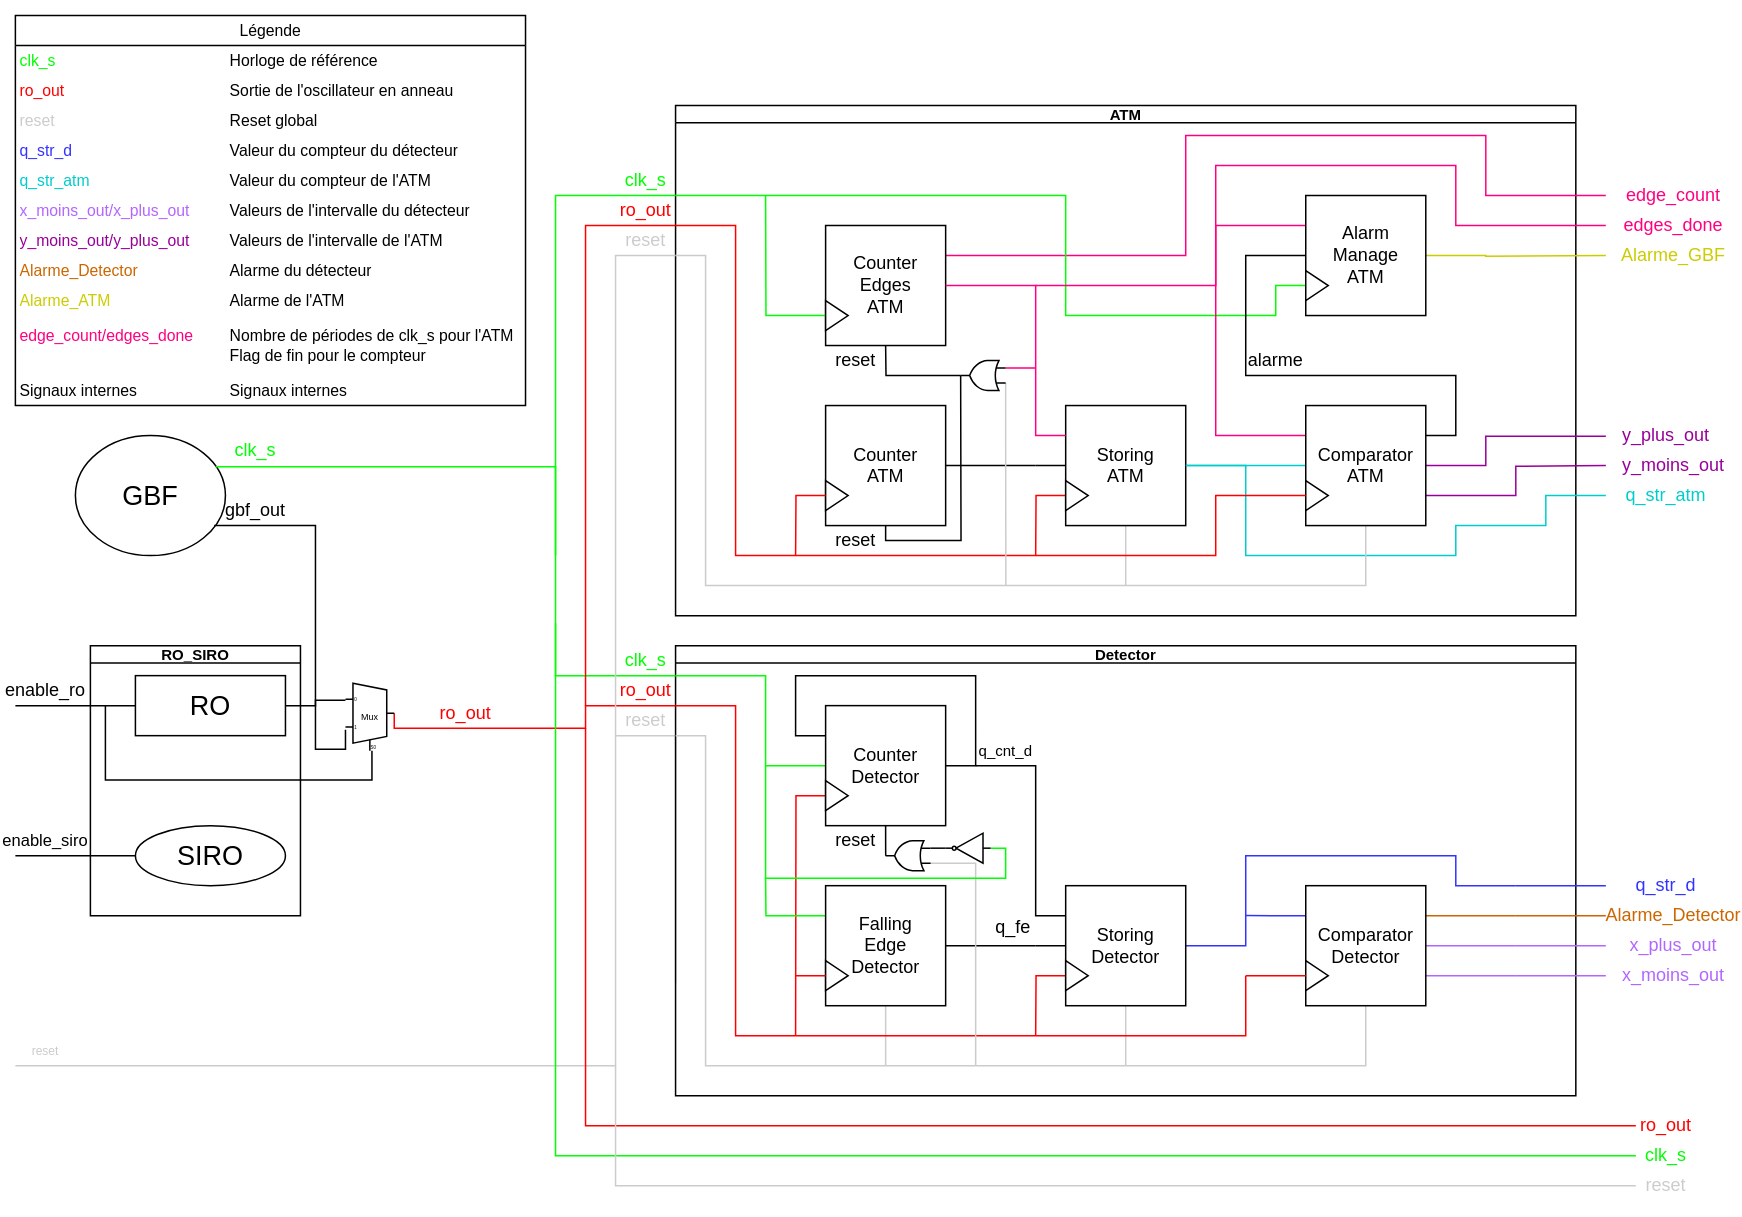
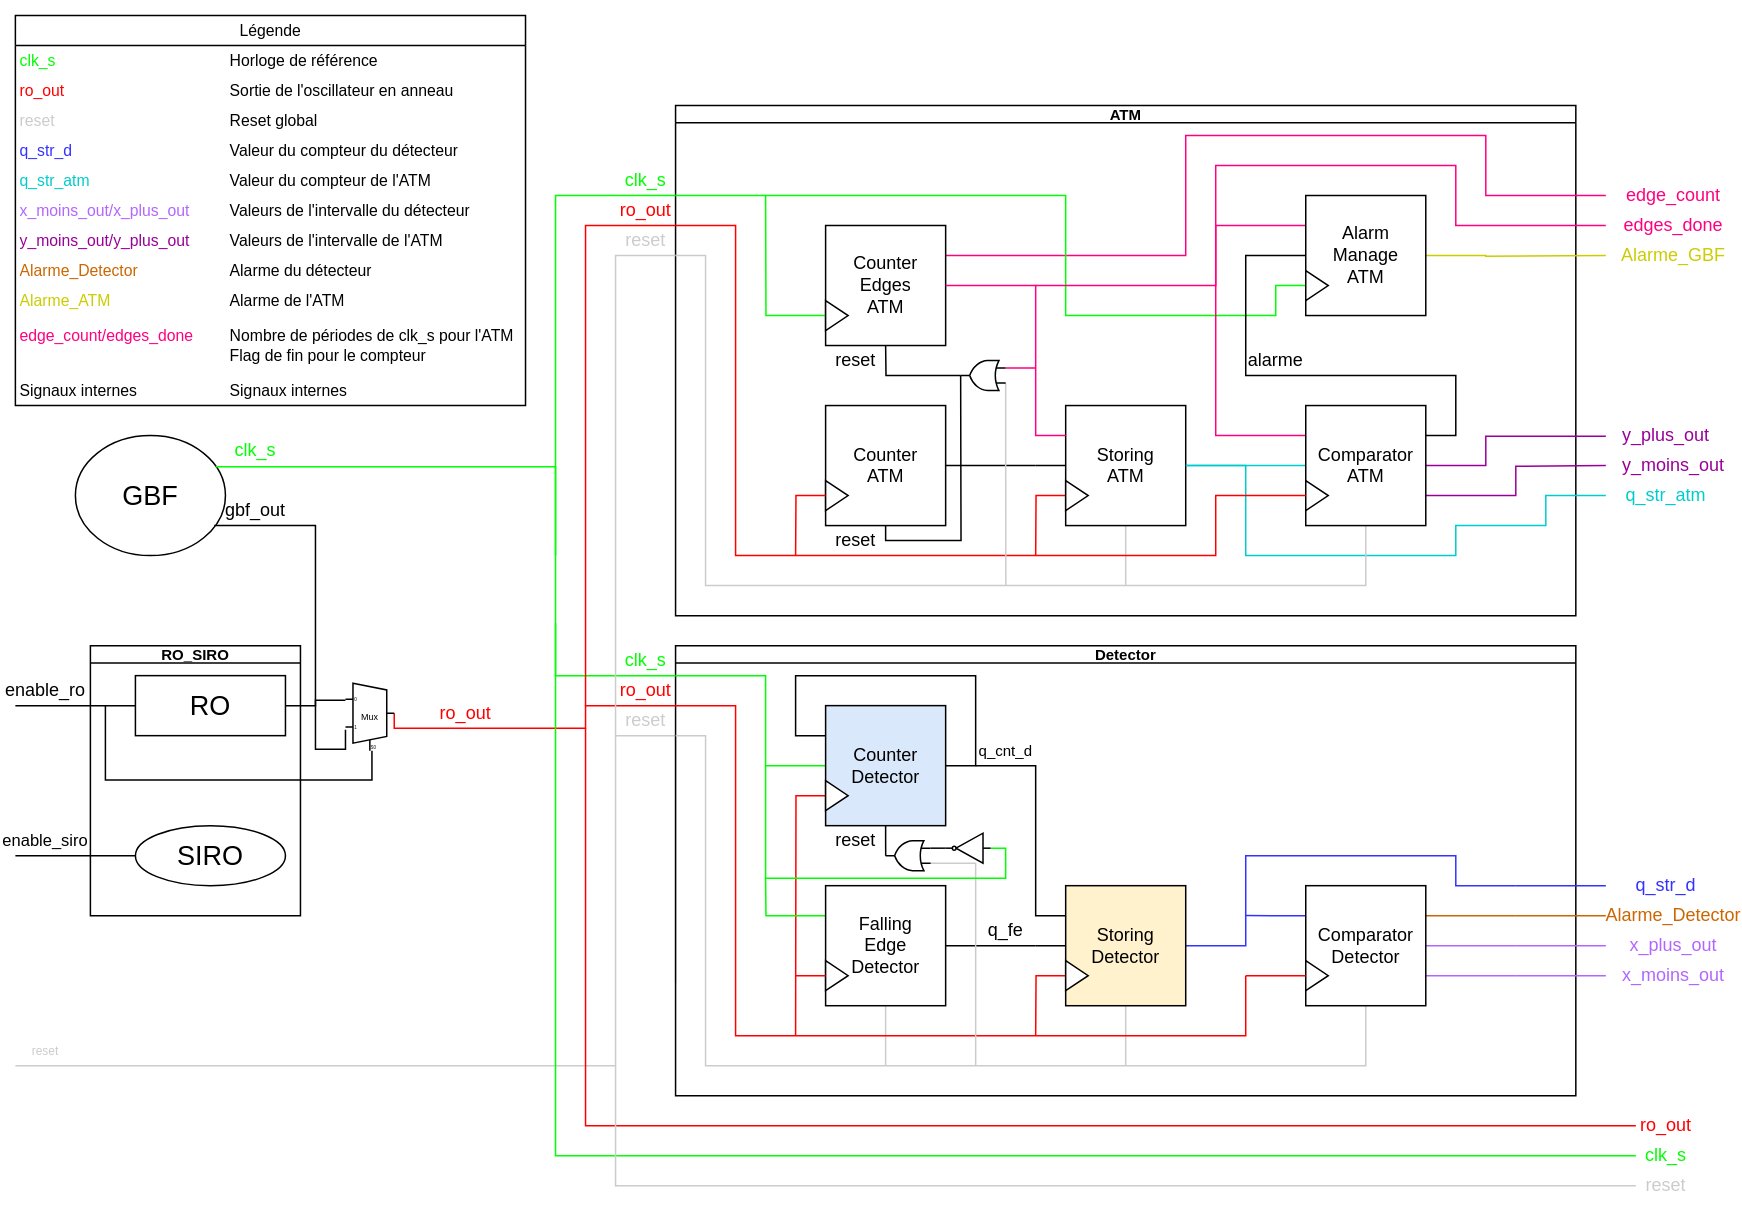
node "Counter Detector": fillcolor #ffffff -> #dae8fc
node "q_fe": moved (1013, 927) -> (1005, 930)
node "Storing Detector": fillcolor #ffffff -> #fff2cc
